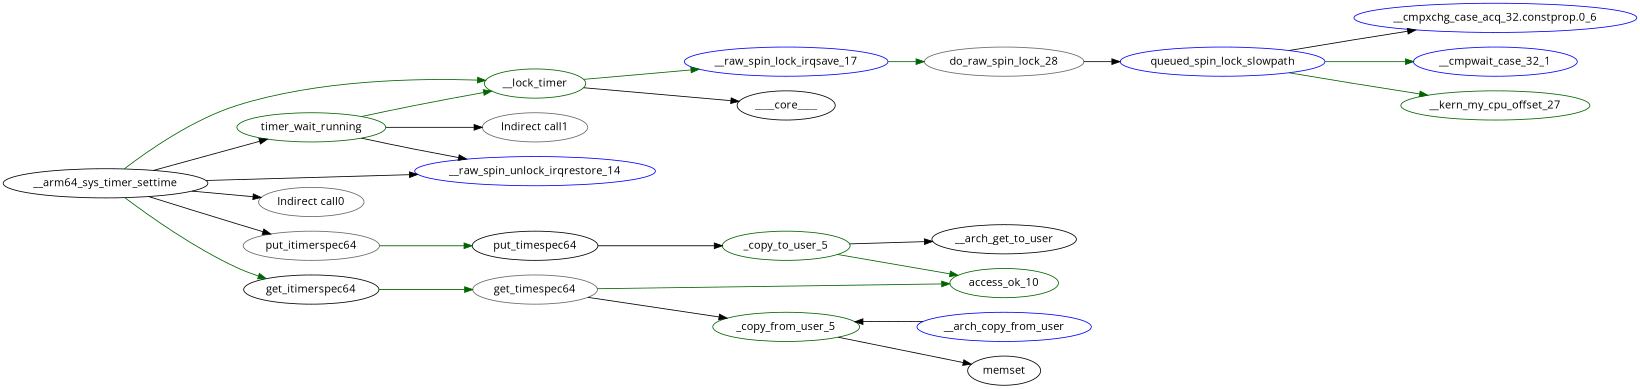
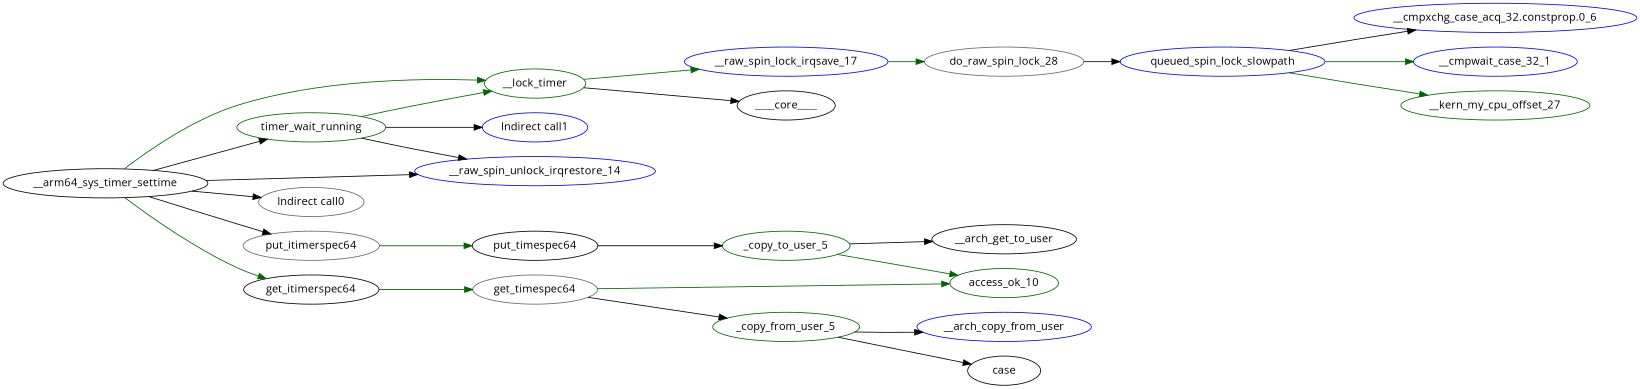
node "Indirect call1": color gray40 -> blue
edge "__arch_copy_from_user" -> "_copy_from_user_5": reversed
node "memset": label "memset" -> "case"
